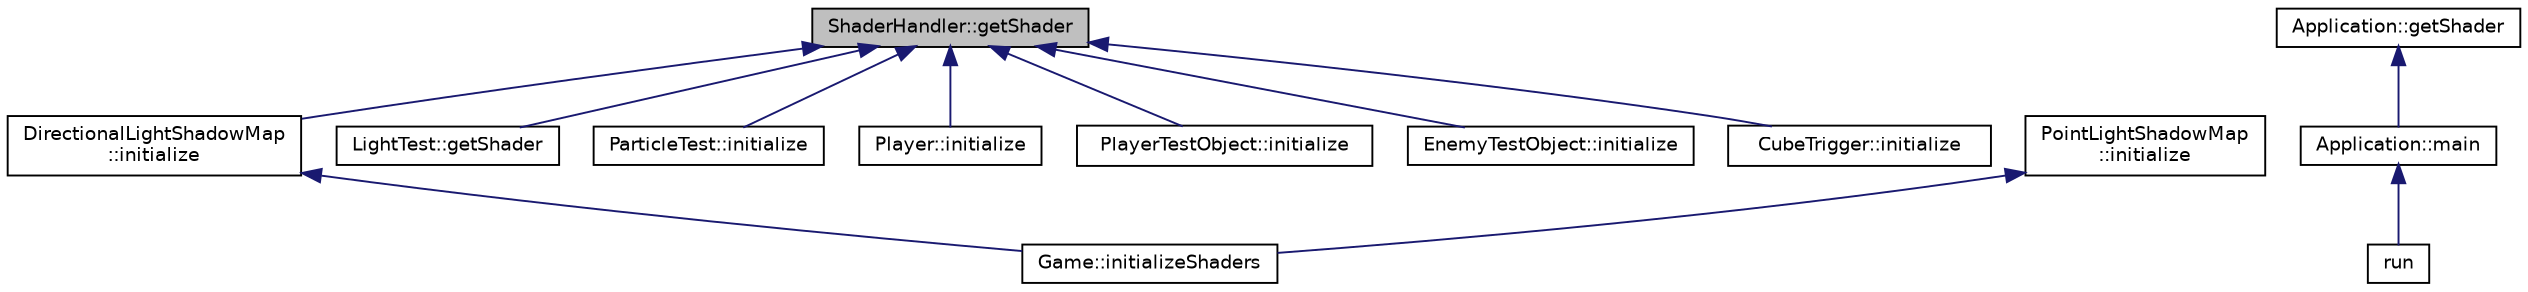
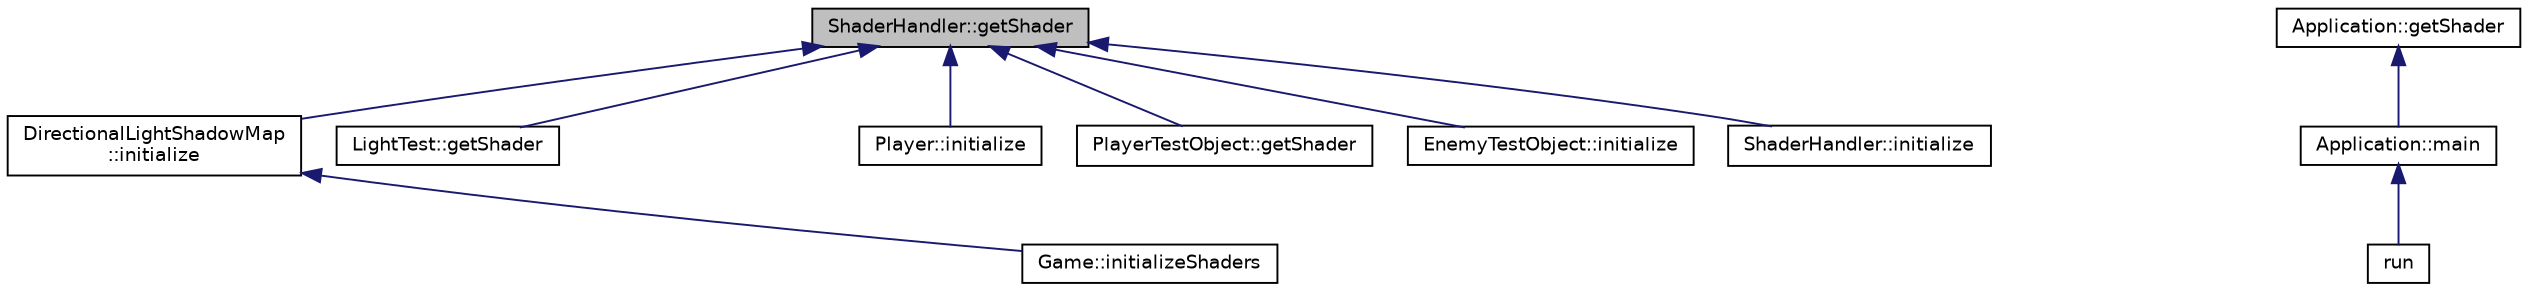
node "ParticleTest::initialize": removed
node "PlayerTestObject::initialize": label "PlayerTestObject::initialize" -> "PlayerTestObject::getShader"
node "CubeTrigger::initialize": label "CubeTrigger::initialize" -> "ShaderHandler::initialize"
node "PointLightShadowMap ::initialize": removed
